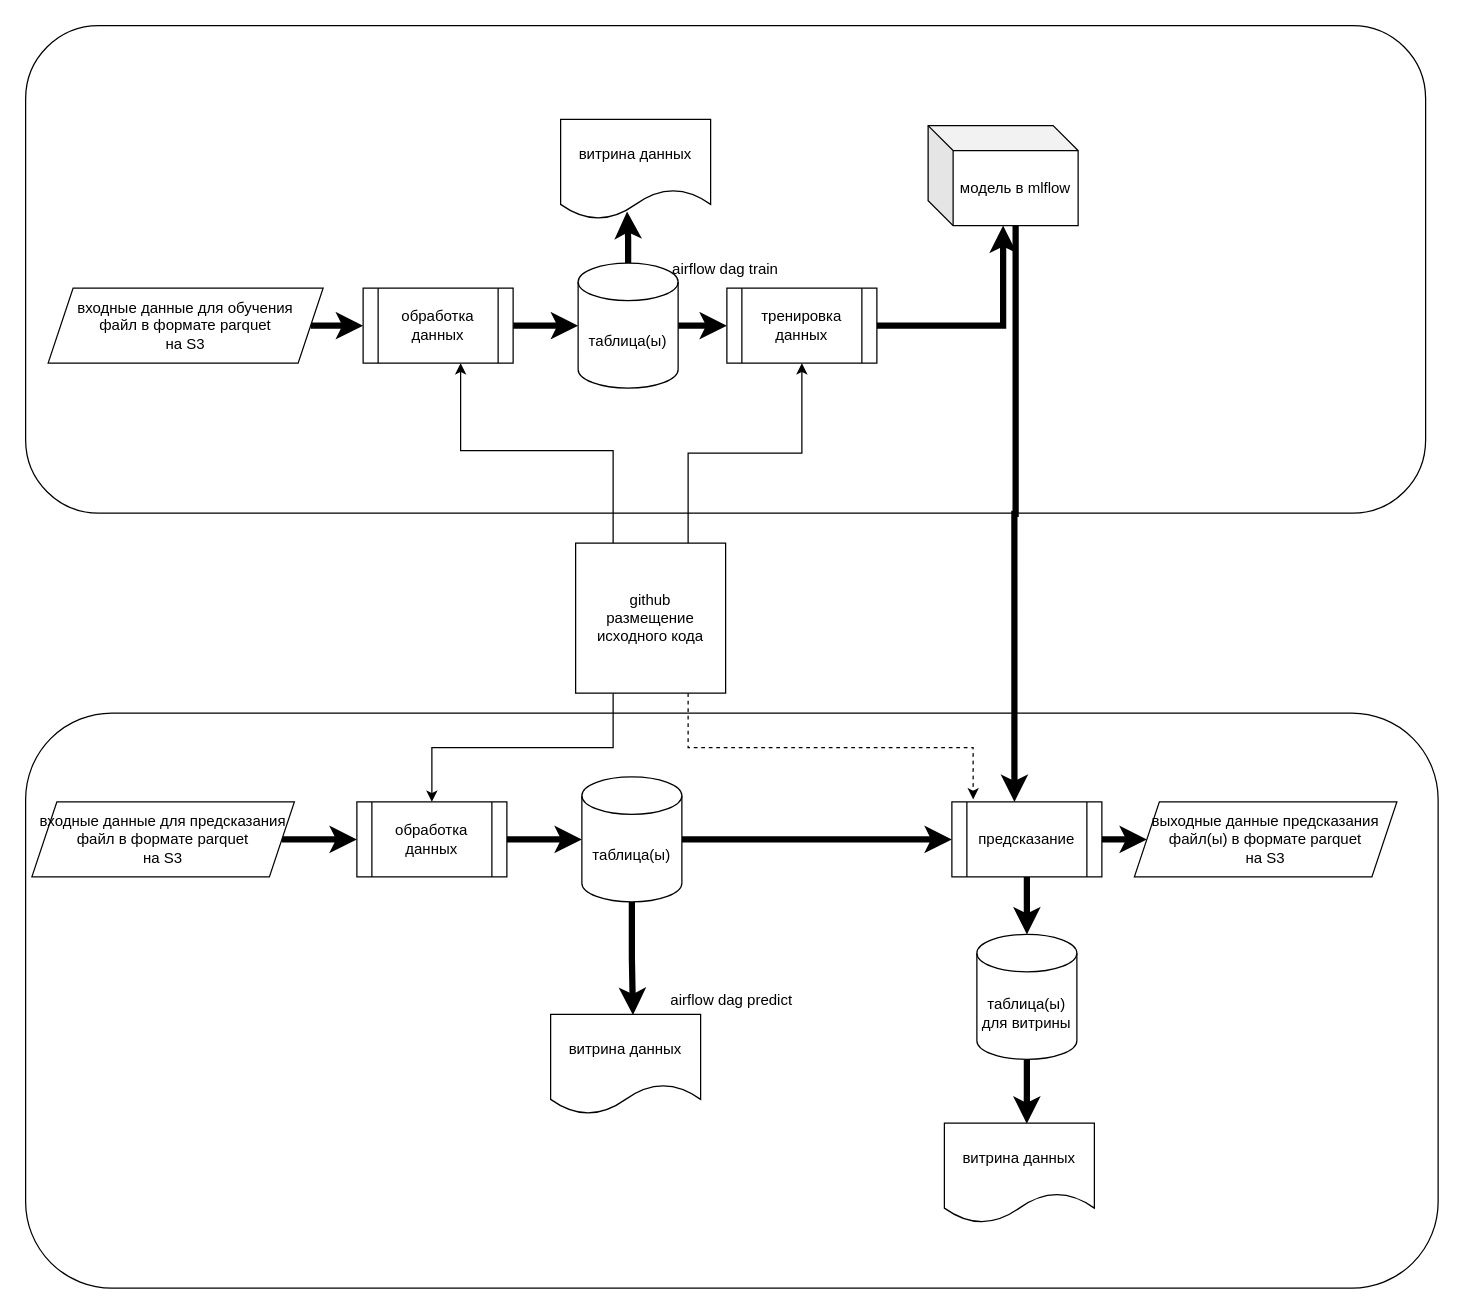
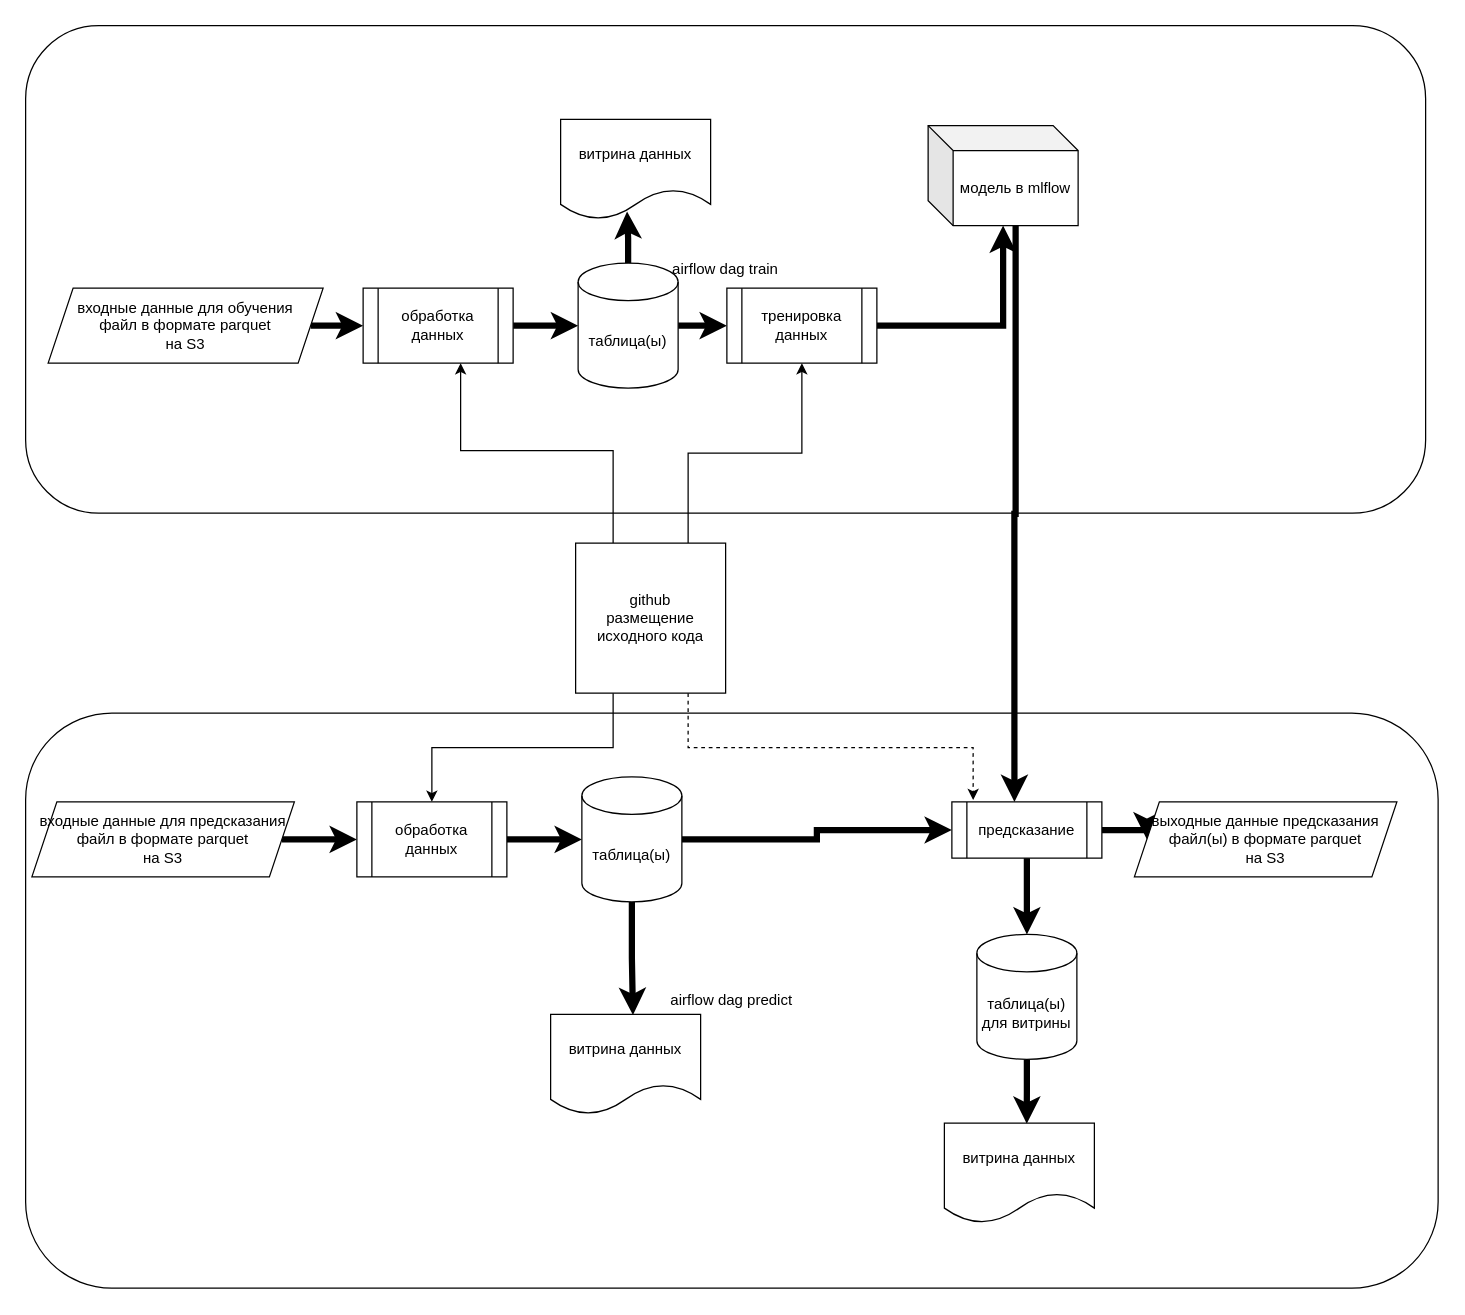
node "предсказание": size 150x75 -> 150x56
